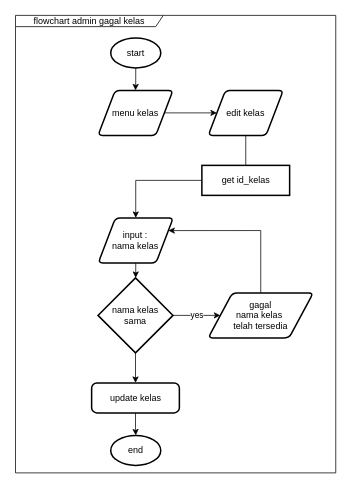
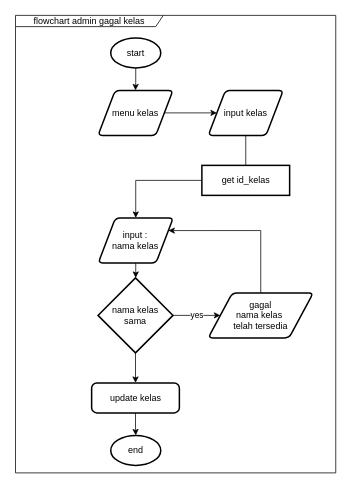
node "edit kelas": label "edit kelas" -> "input kelas"
